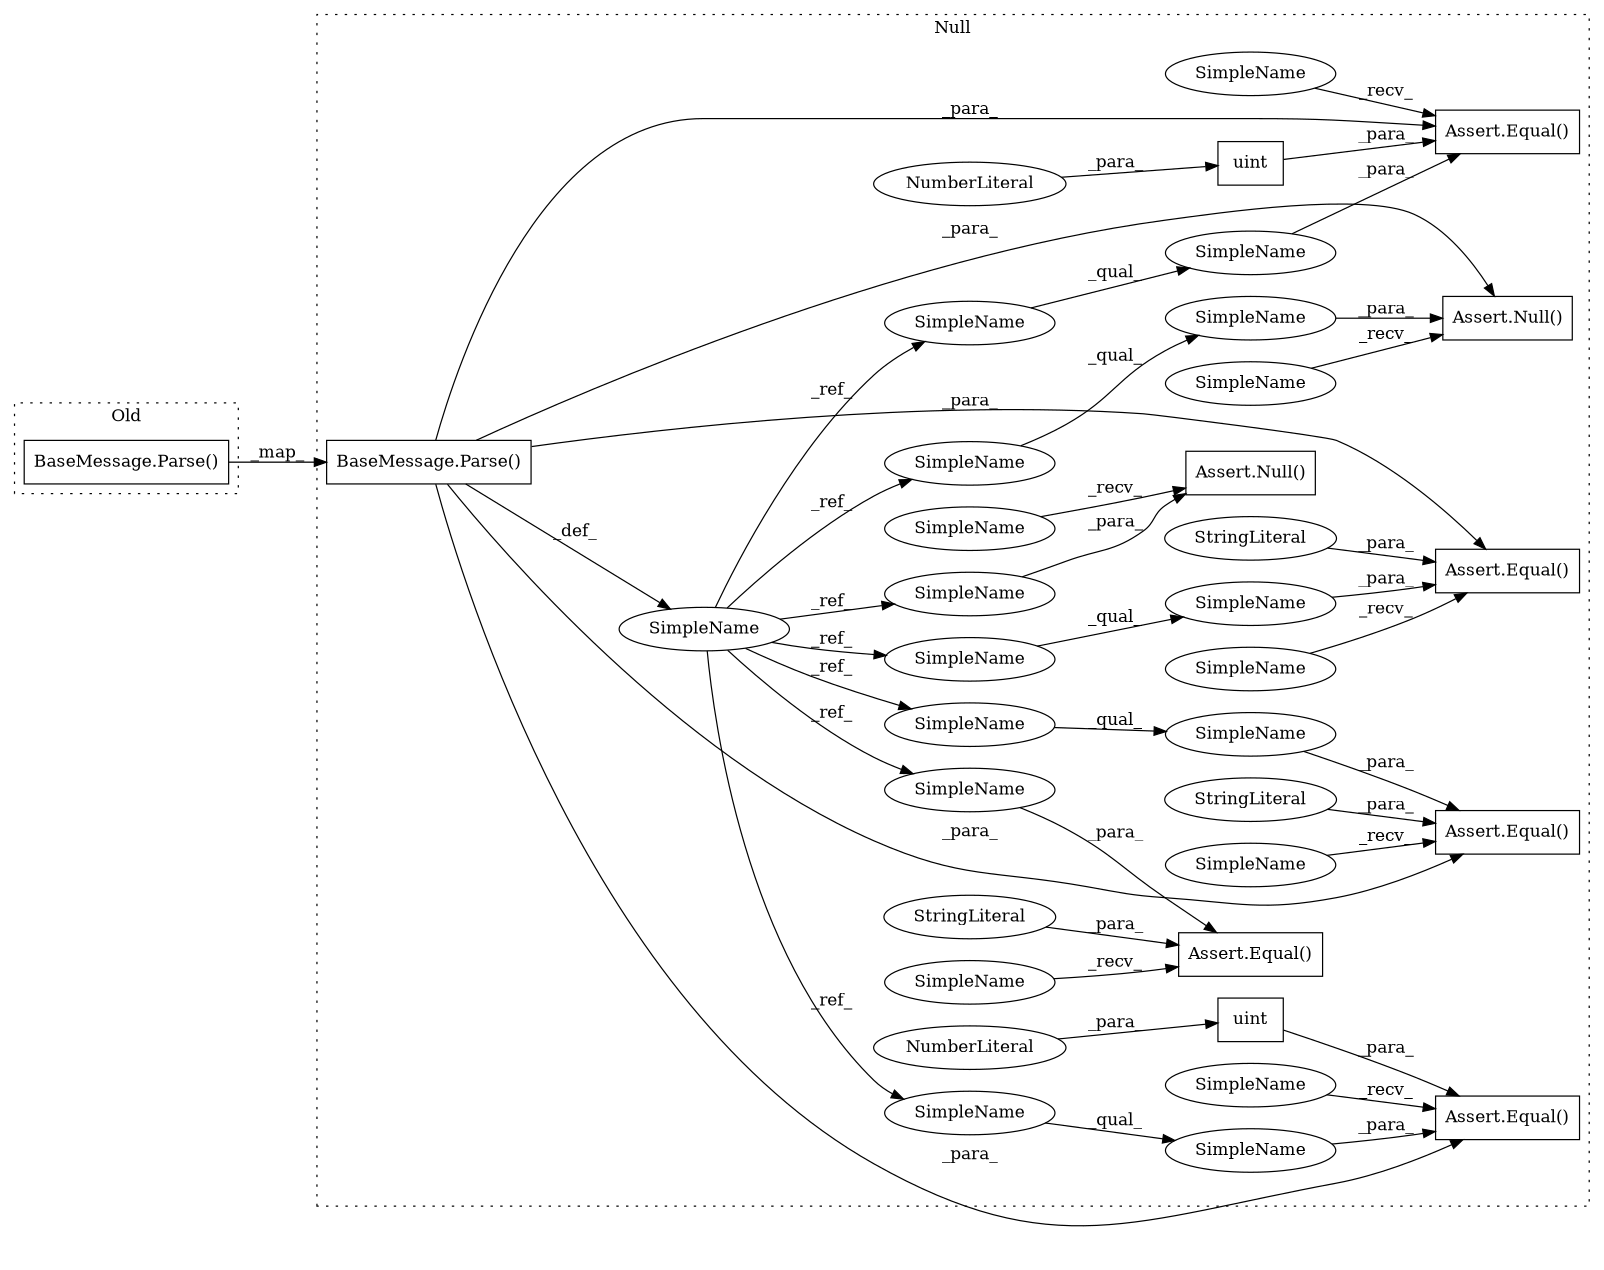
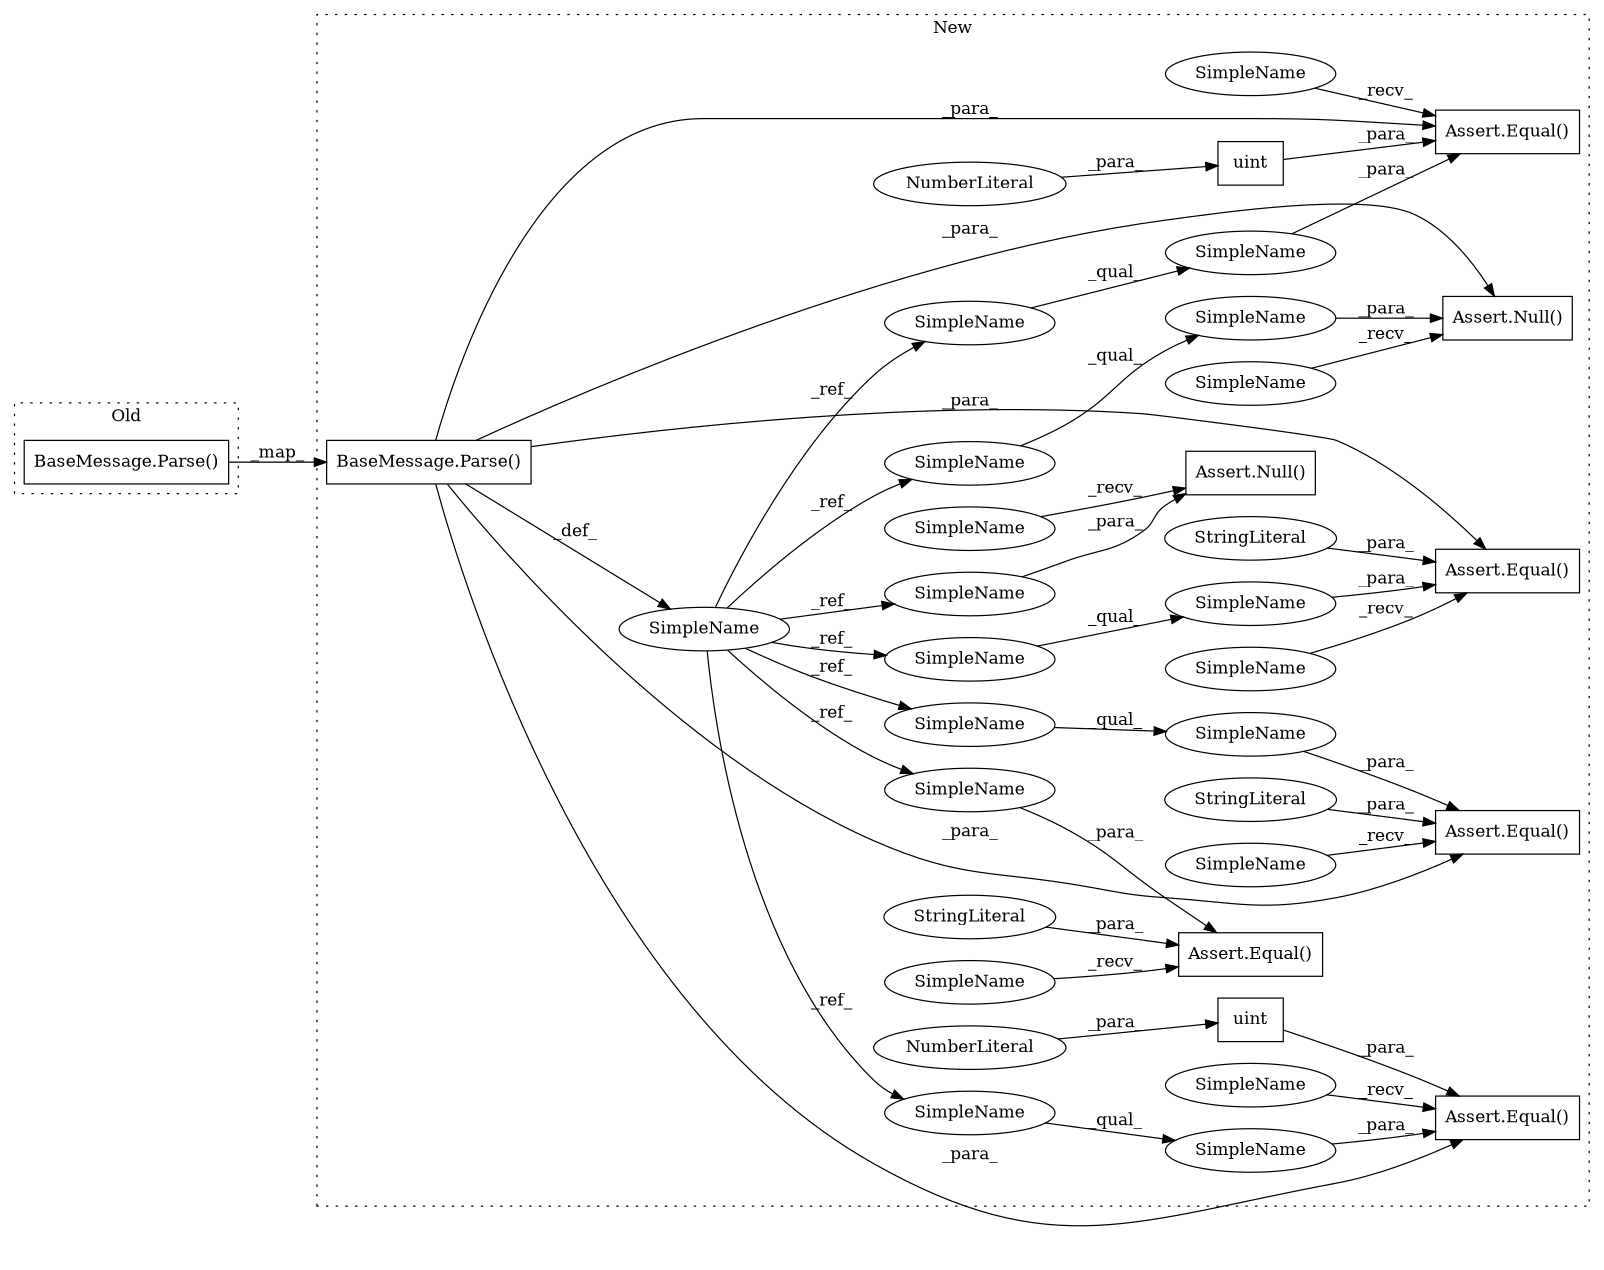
cluster "Null": label "Null" -> "New"
